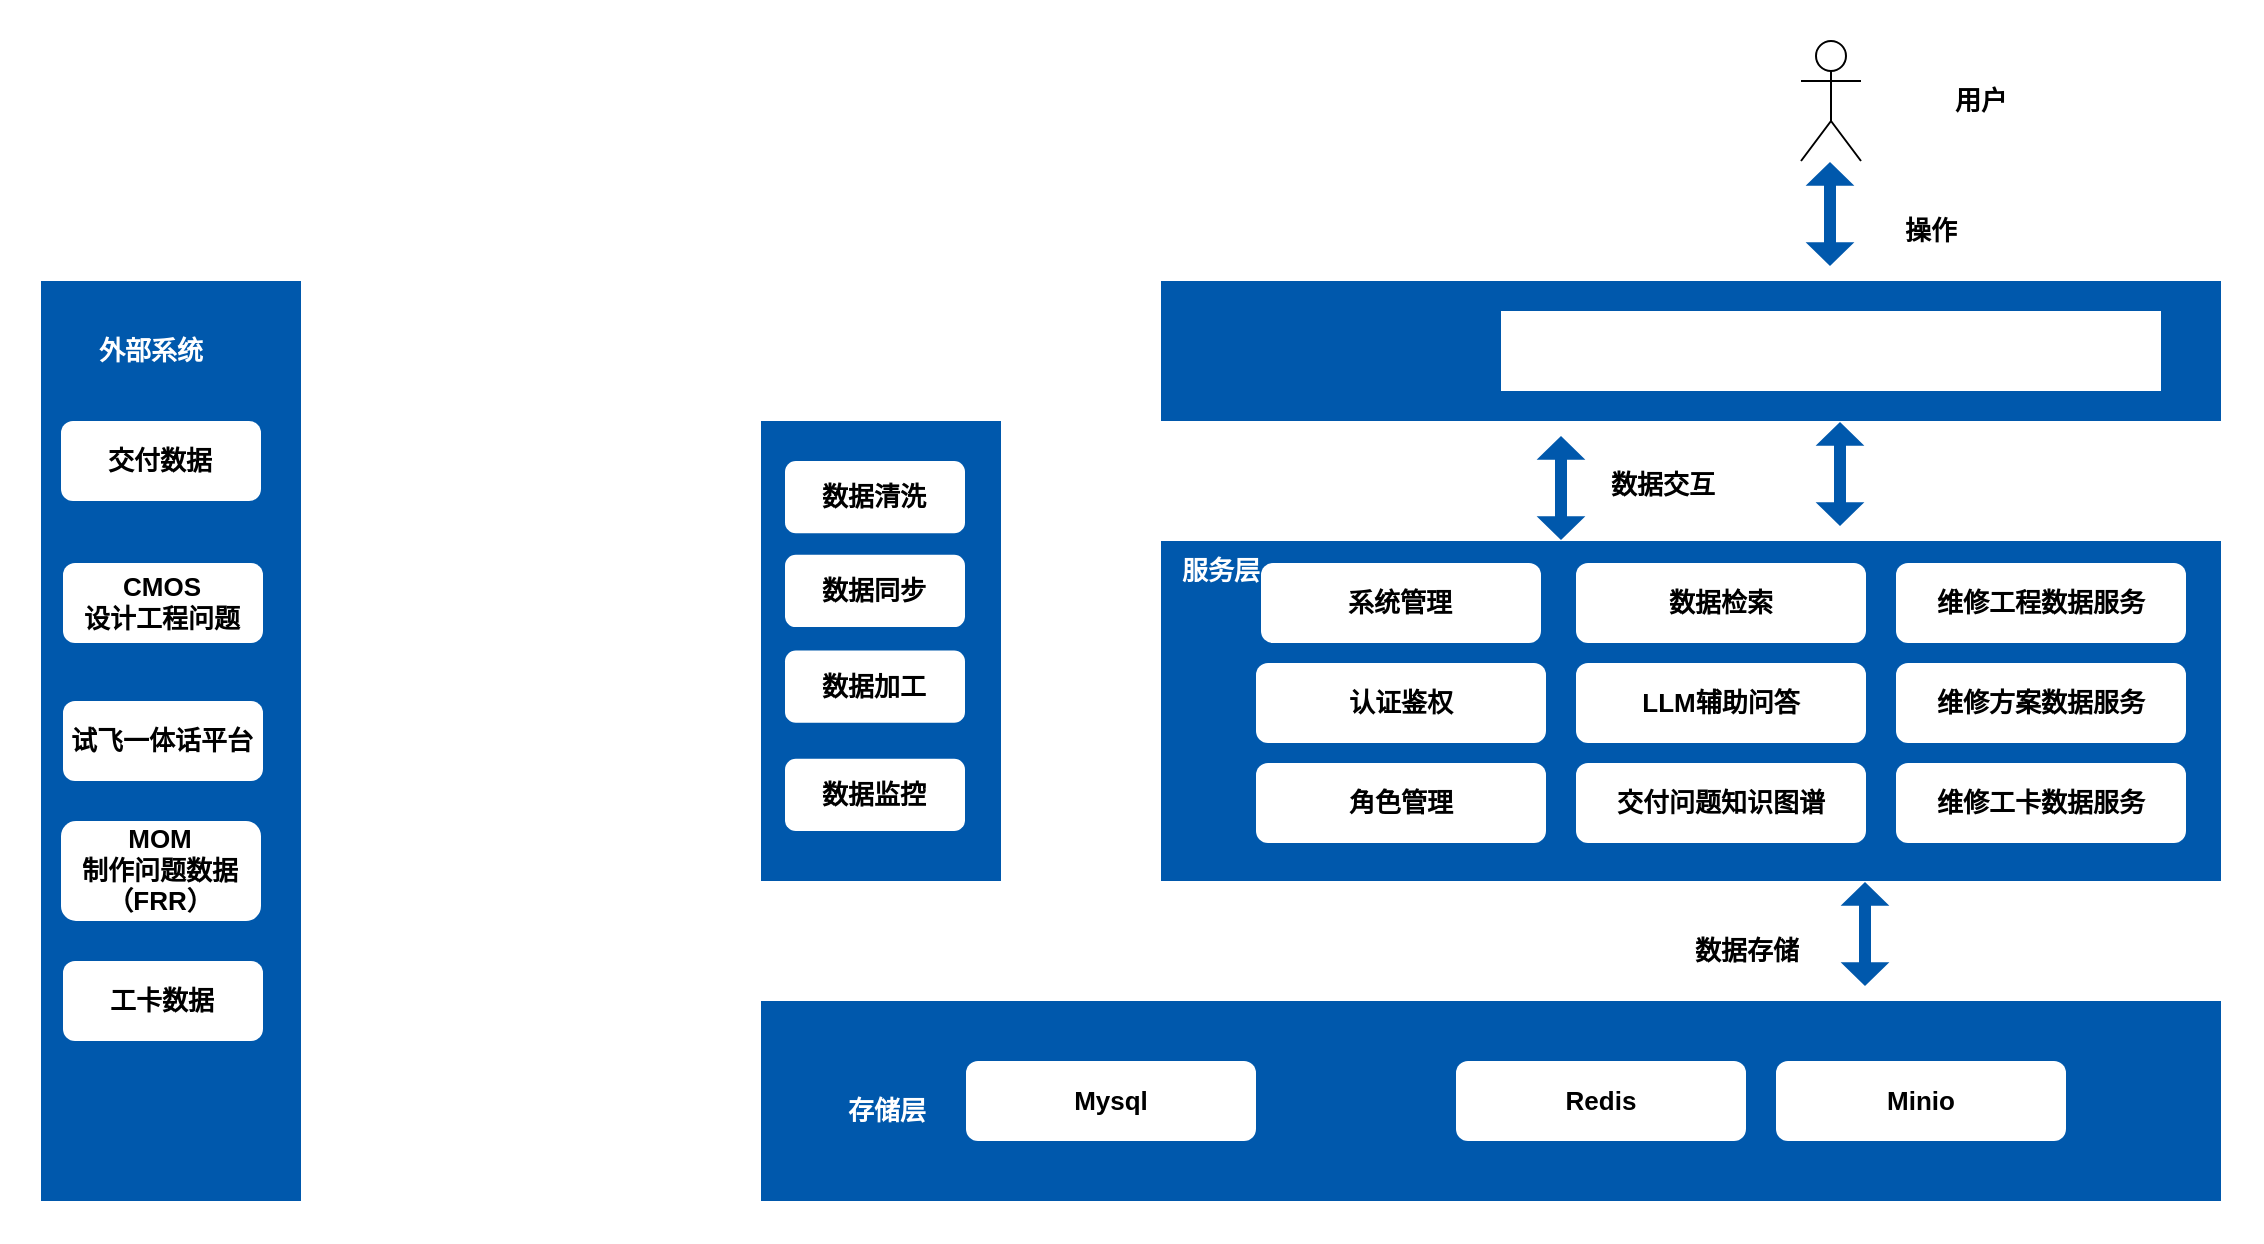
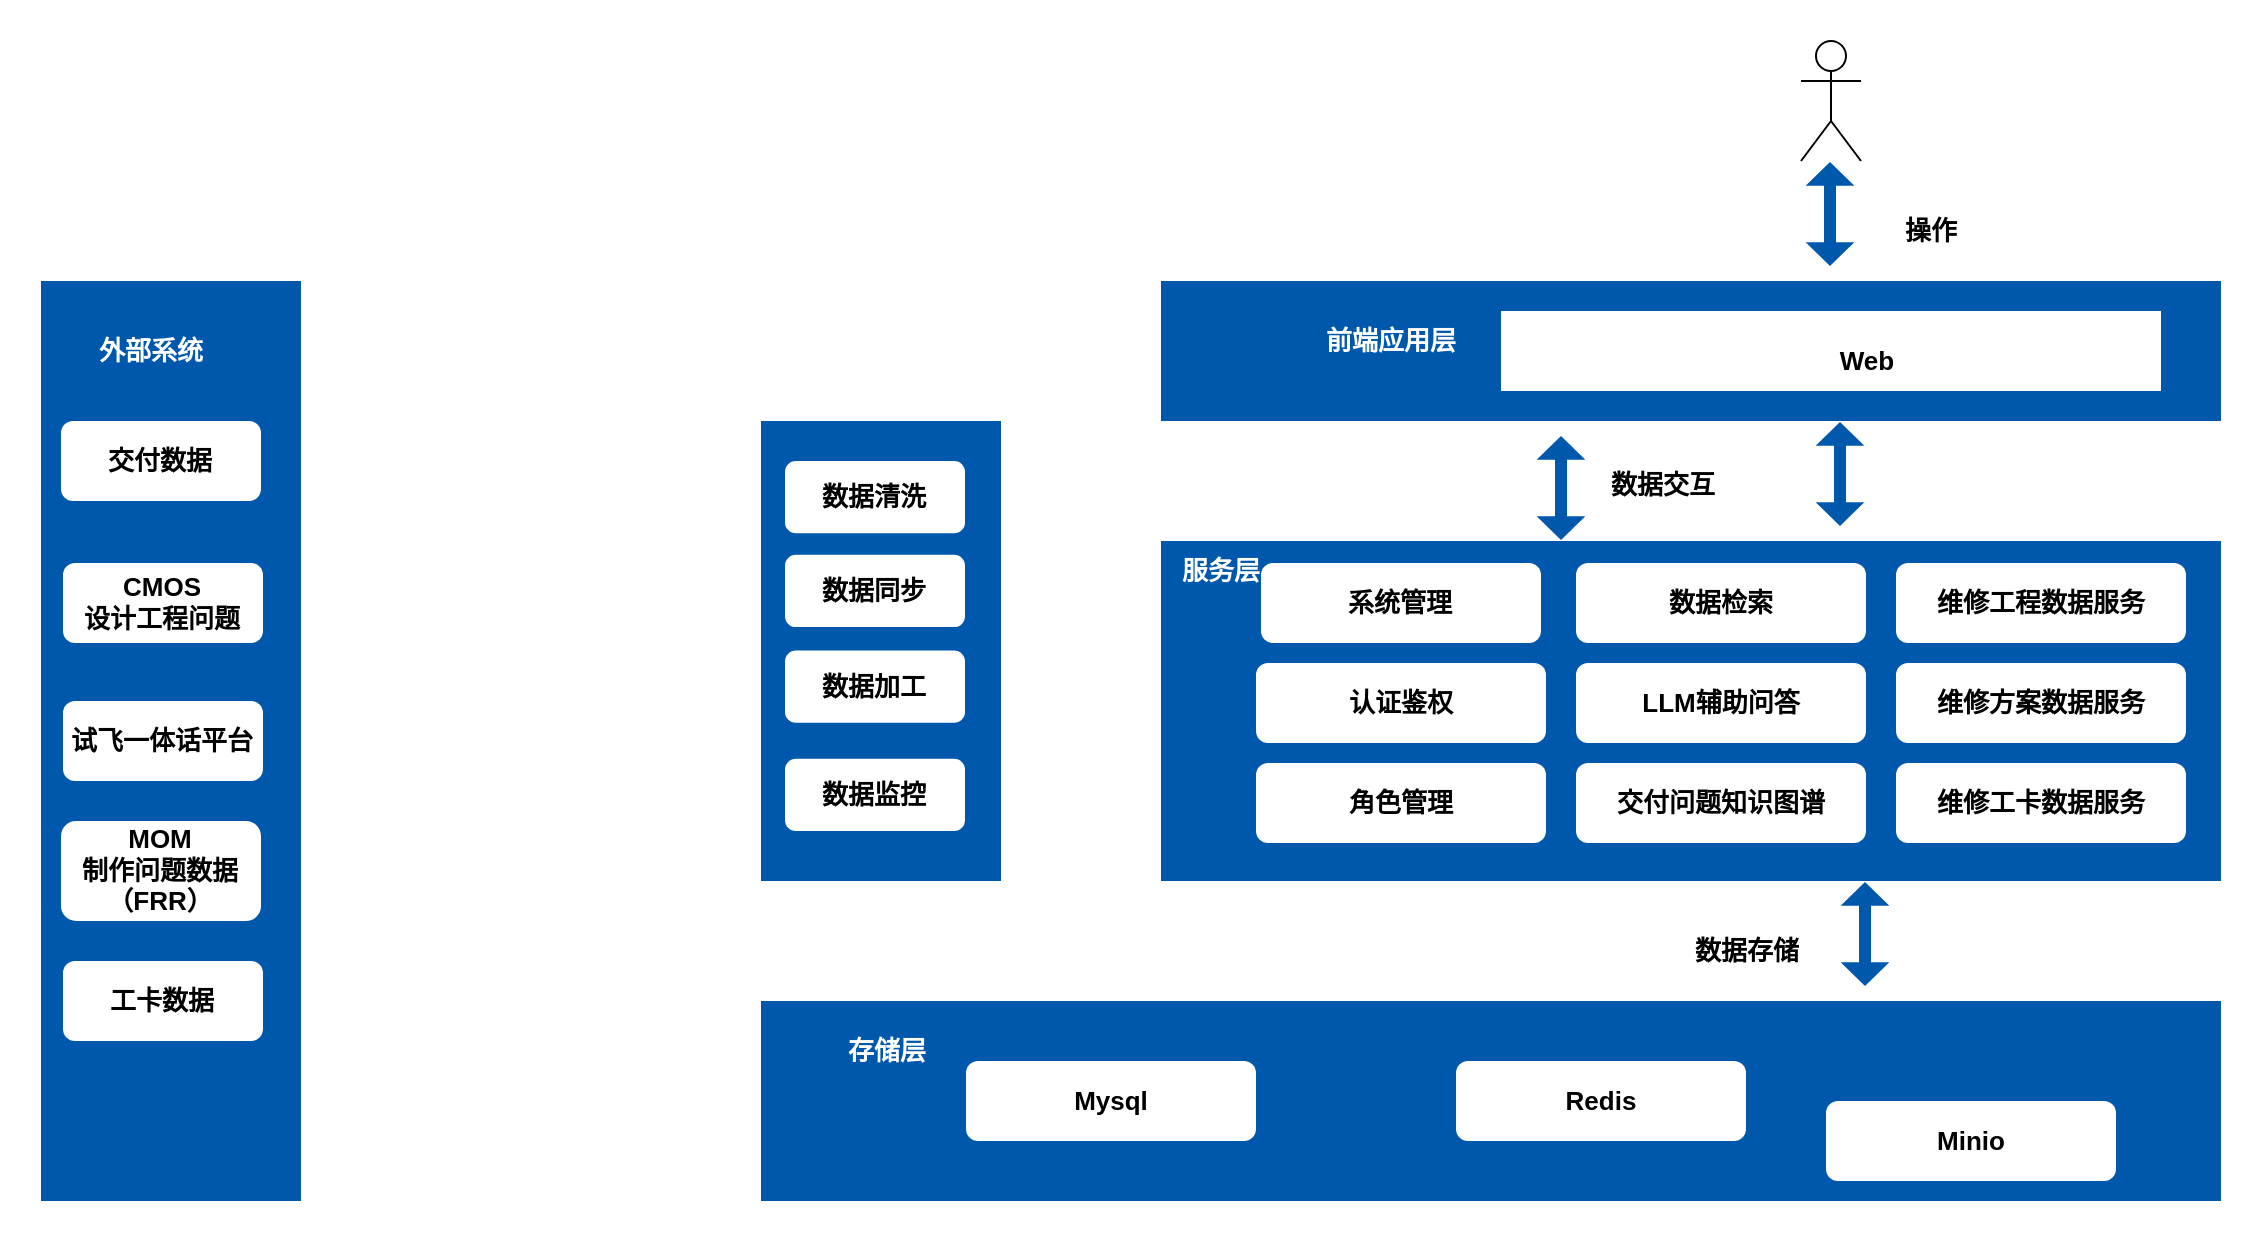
node "用户": removed
node "前端应用层": added
node "Web": added
node "Minio": moved (1921, 1101) -> (1971, 1141)
node "存储层": moved (886, 1111) -> (886, 1051)
